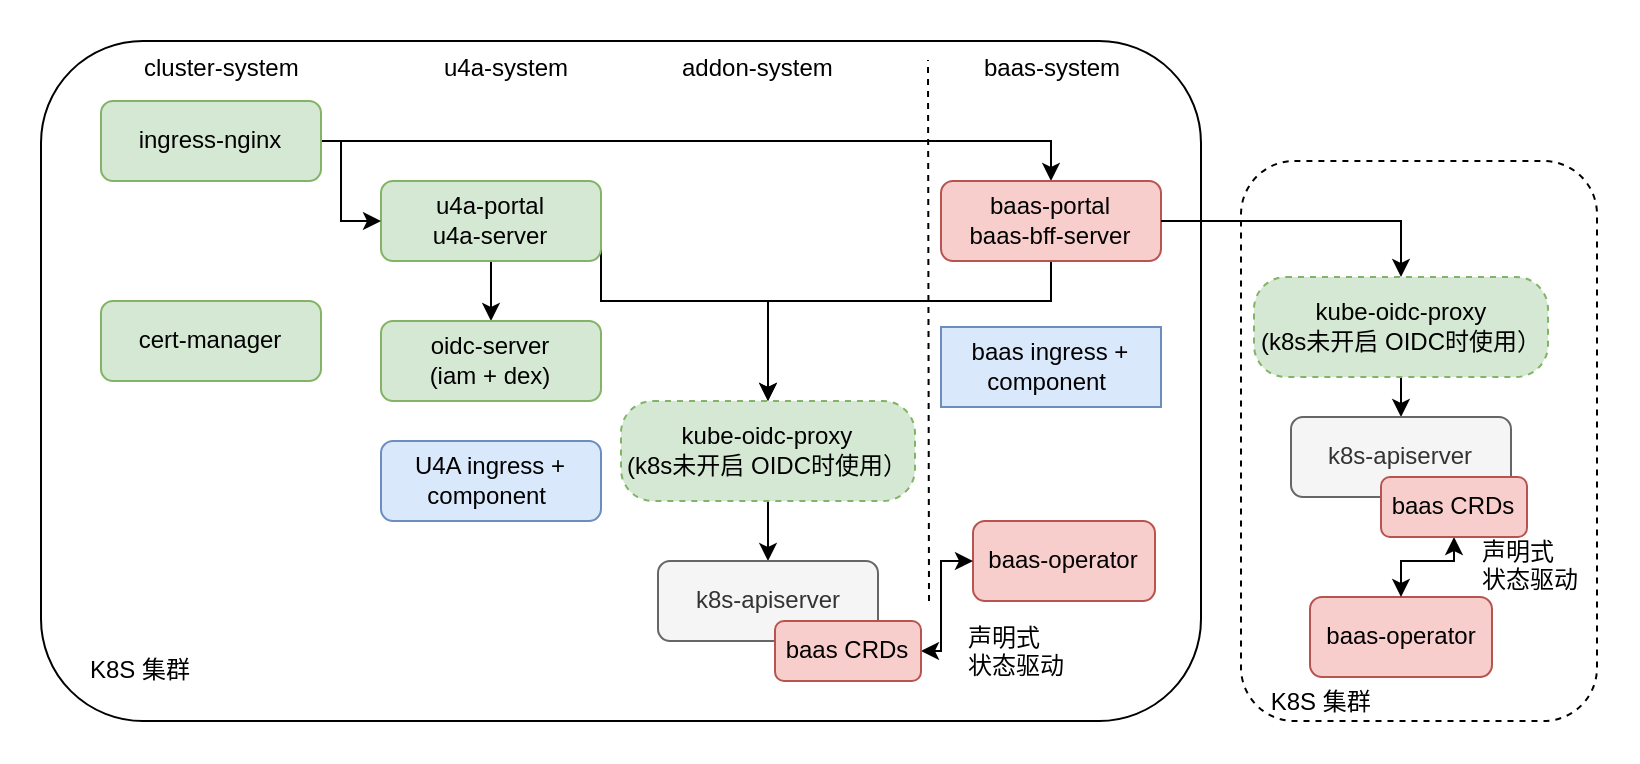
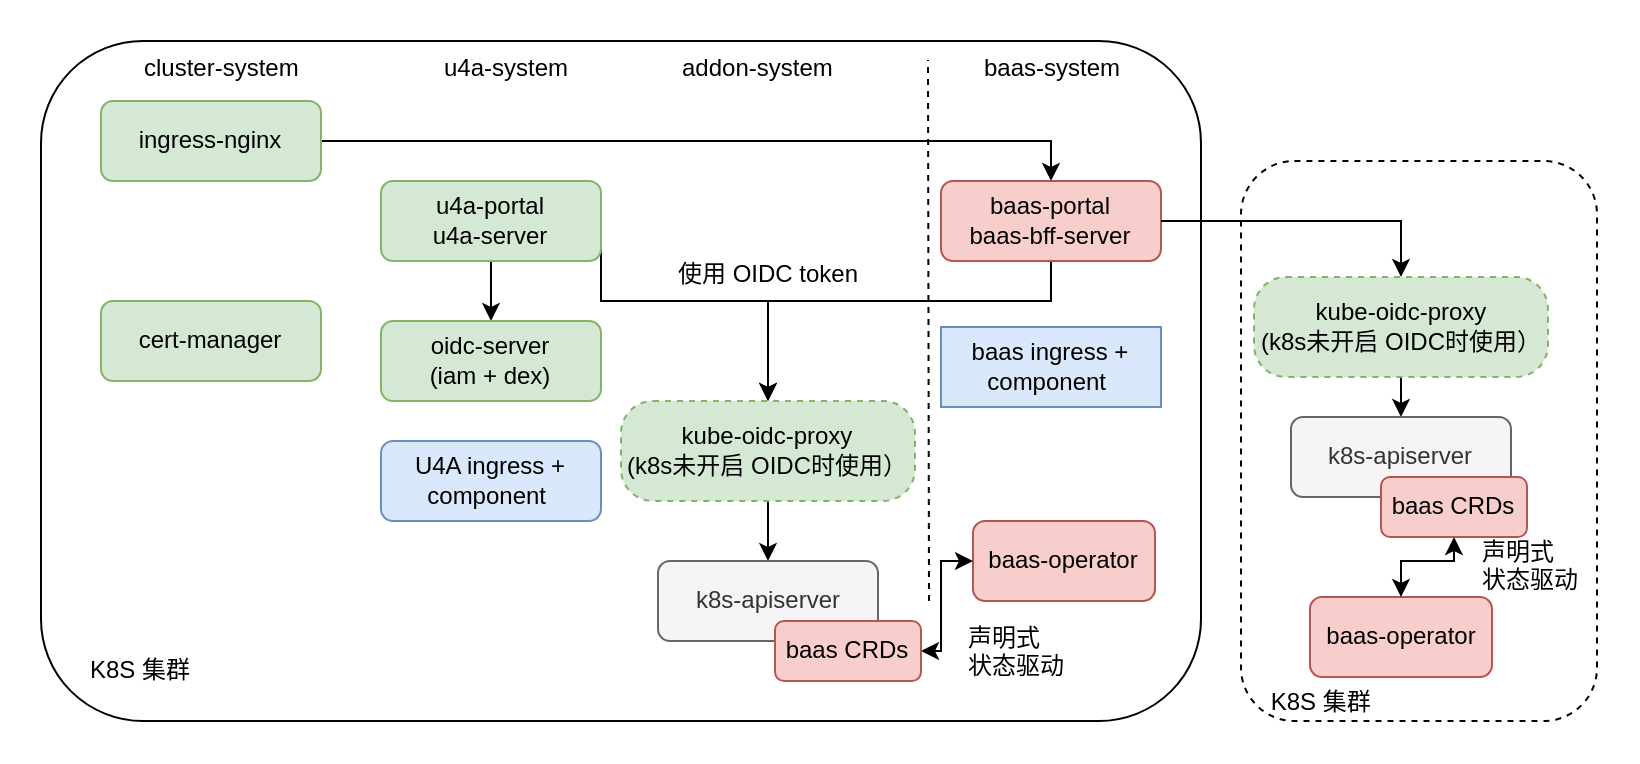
edge "ingress-nginx" -> "u4a-portal u4a-server": removed
node "使用 OIDC token": added
